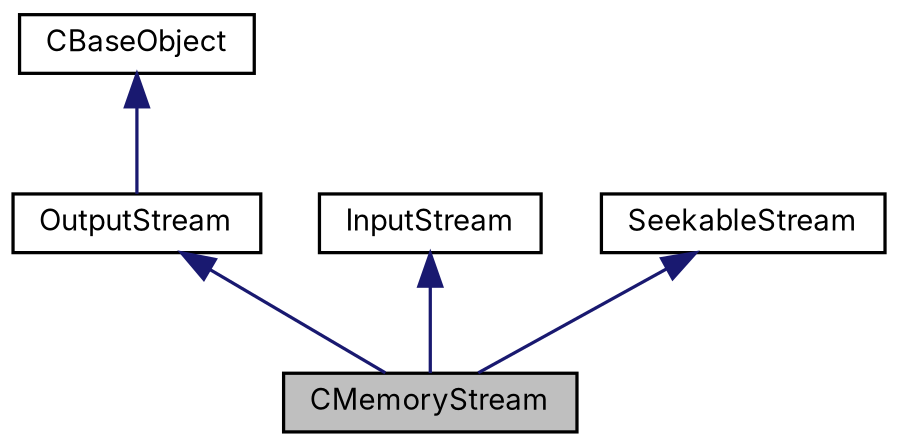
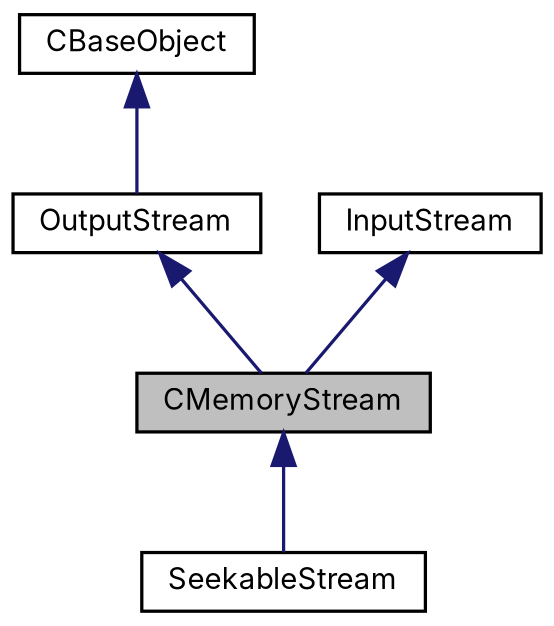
edge "CMemoryStream" -> "SeekableStream": reversed
